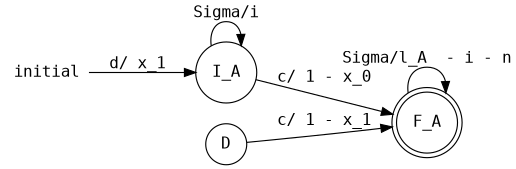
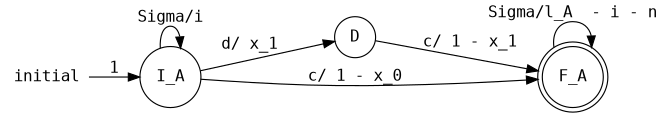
edge "I_A" -> "D": added, label "d/ x_1"
edge "initial" -> "I_A": label "d/ x_1 " -> "1"
